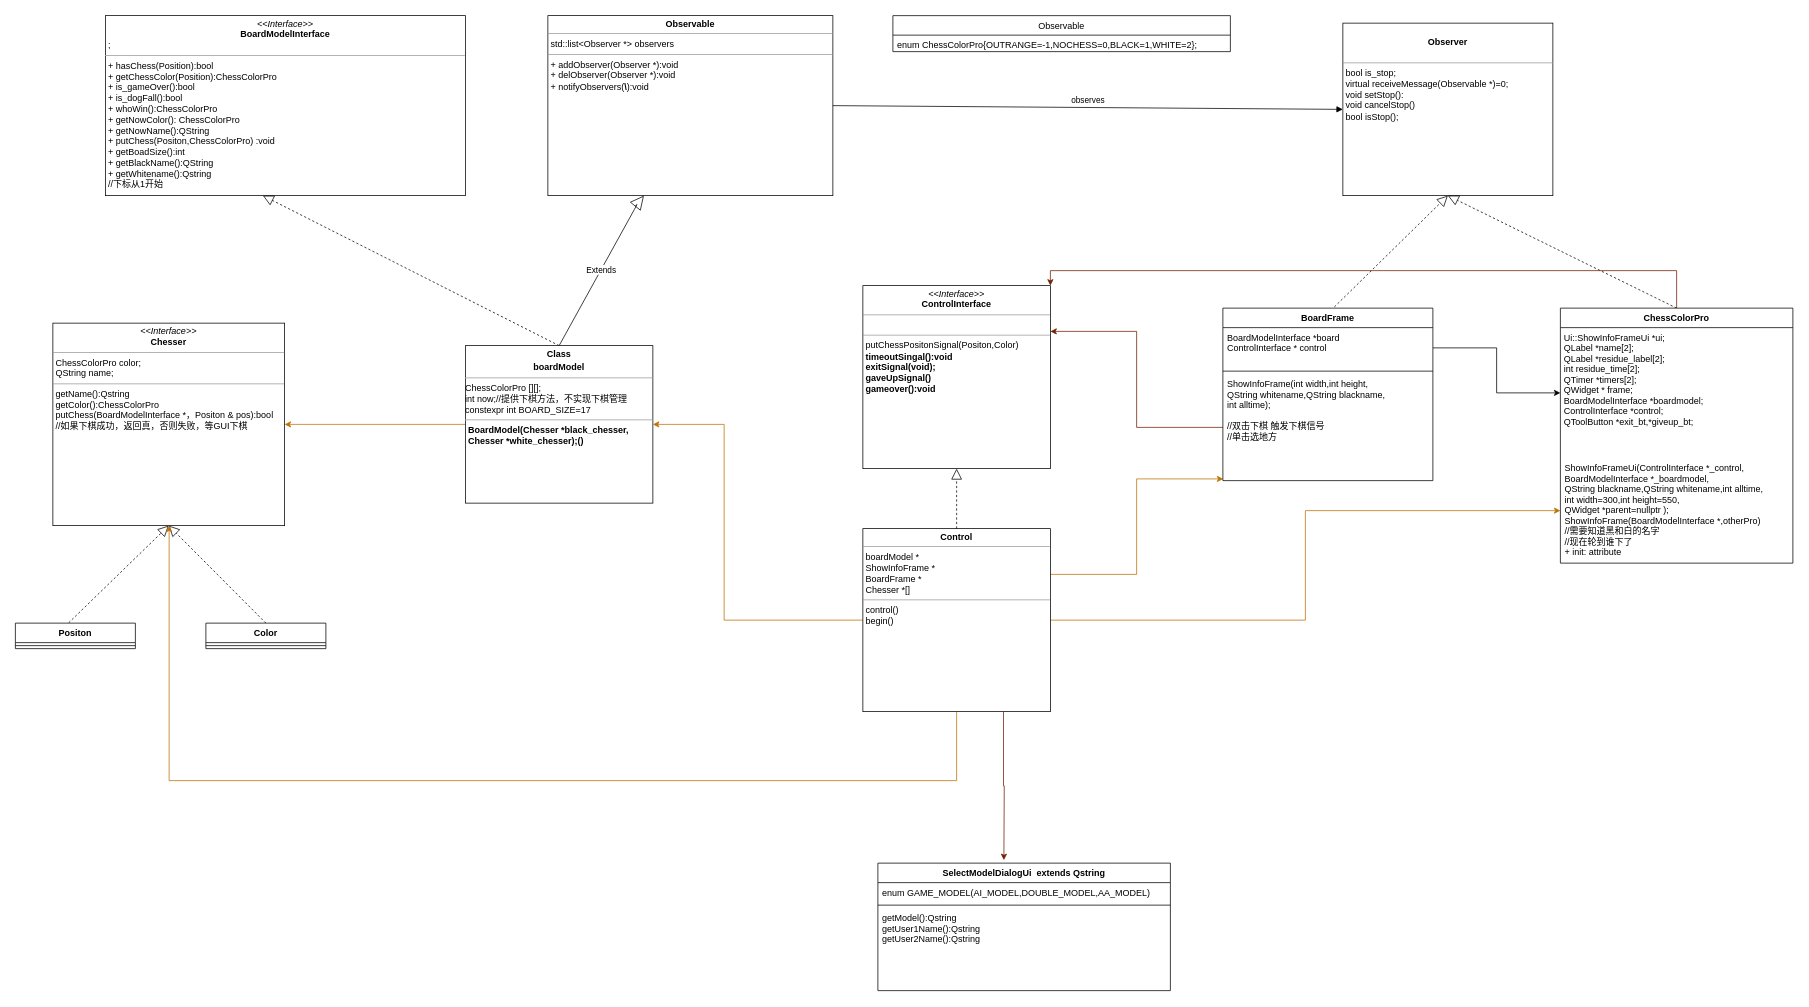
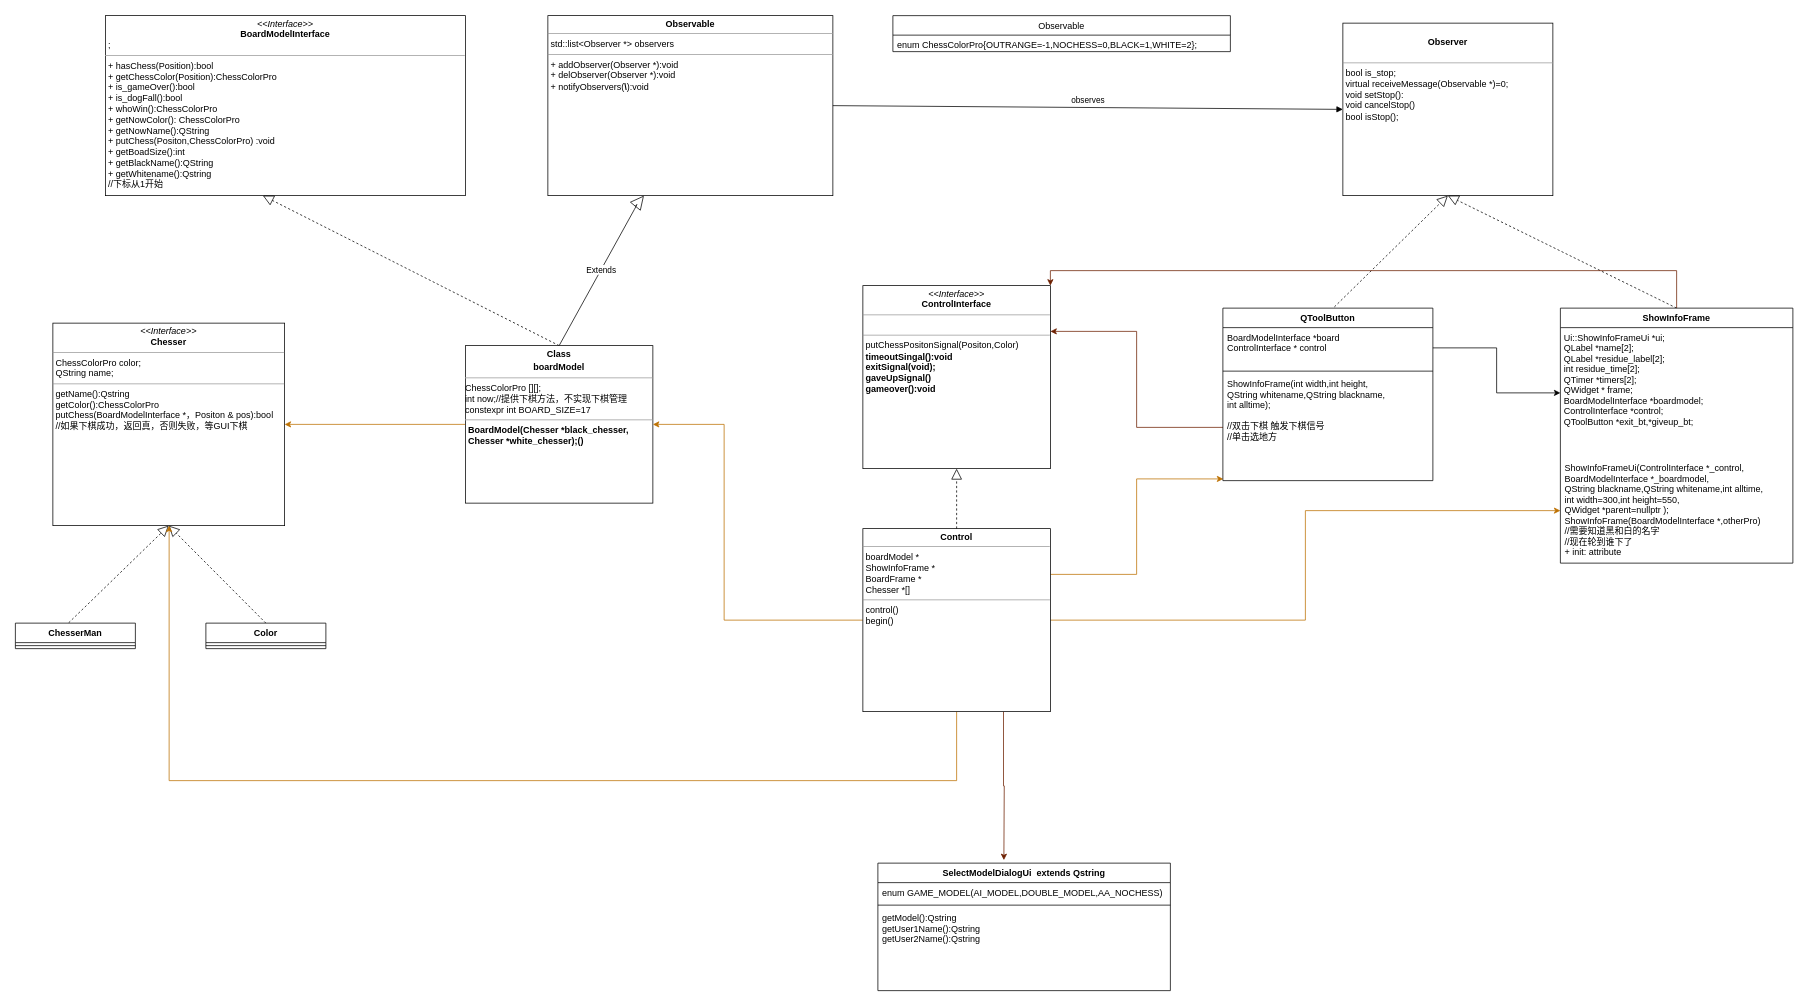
node "BoardFrame": label "BoardFrame" -> "QToolButton"
node "ChessColorPro": label "ChessColorPro" -> "ShowInfoFrame"
node "Positon": label "Positon" -> "ChesserMan"
node "enum GAME_MODEL(AI_MODEL,DOUBLE_MODEL,AA_MODEL)": label "enum GAME_MODEL(AI_MODEL,DOUBLE_MODEL,AA_MODEL)" -> "enum GAME_MODEL(AI_MODEL,DOUBLE_MODEL,AA_NOCHESS)"
